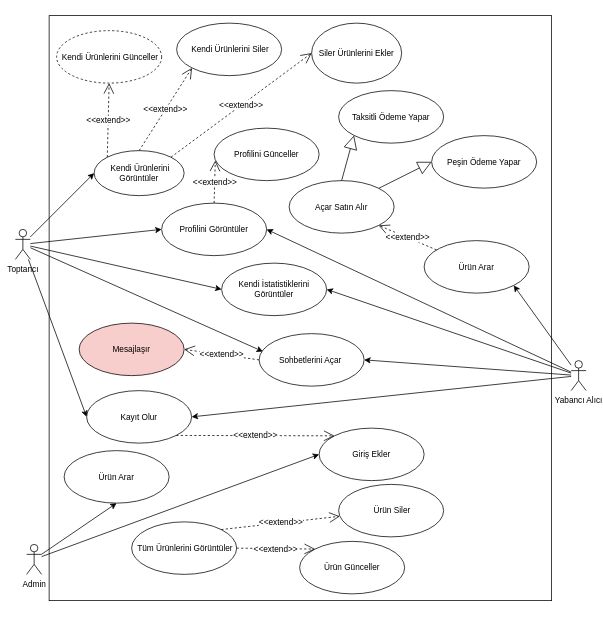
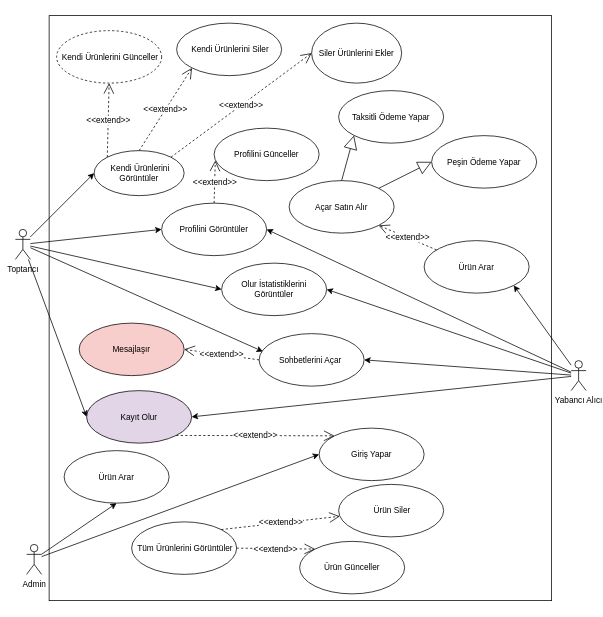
node "Kendi İstatistiklerini Görüntüler": label "Kendi İstatistiklerini Görüntüler" -> "Olur İstatistiklerini Görüntüler"
node "Kayıt Olur": fillcolor #ffffff -> #e1d5e7
node "Giriş Ekler": label "Giriş Ekler" -> "Giriş Yapar"
